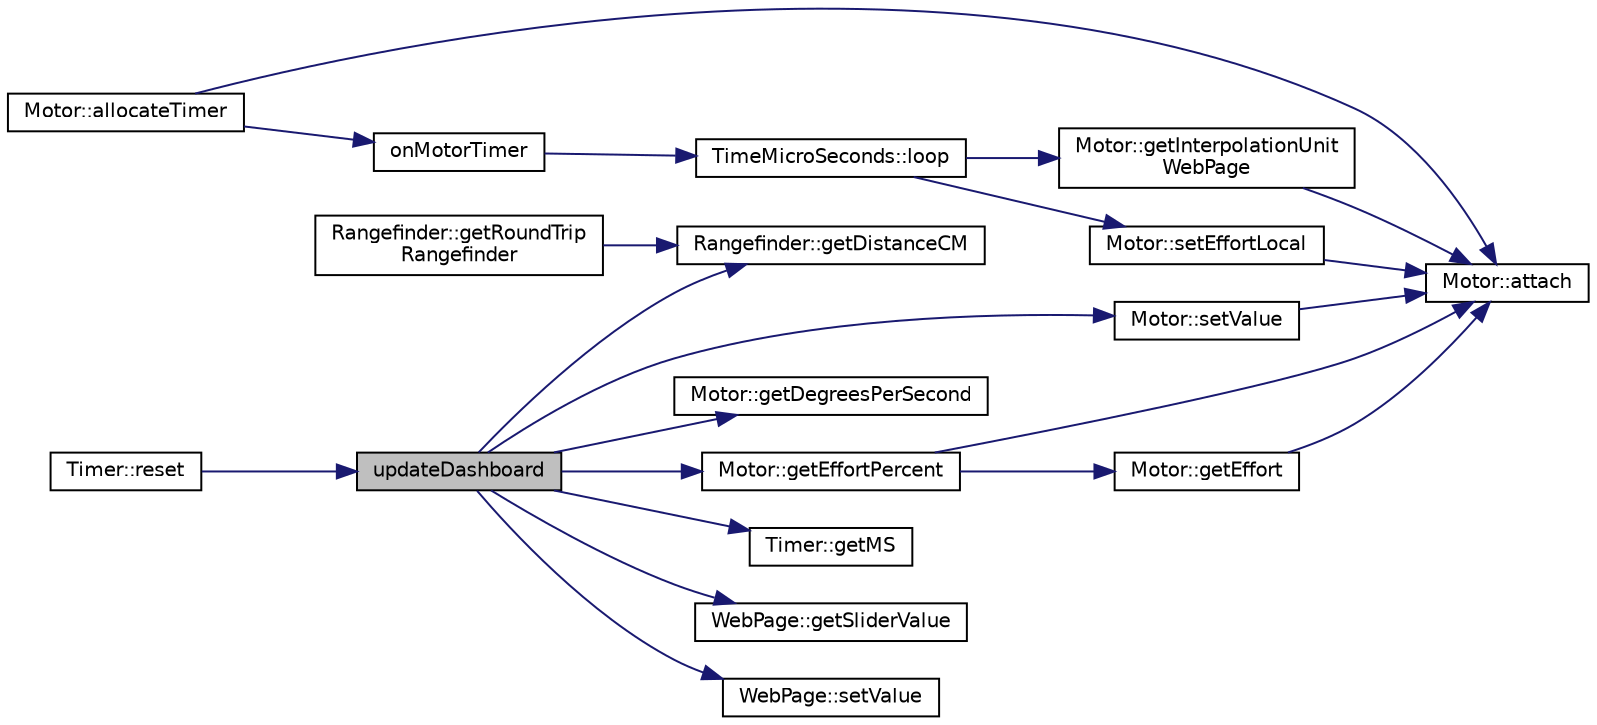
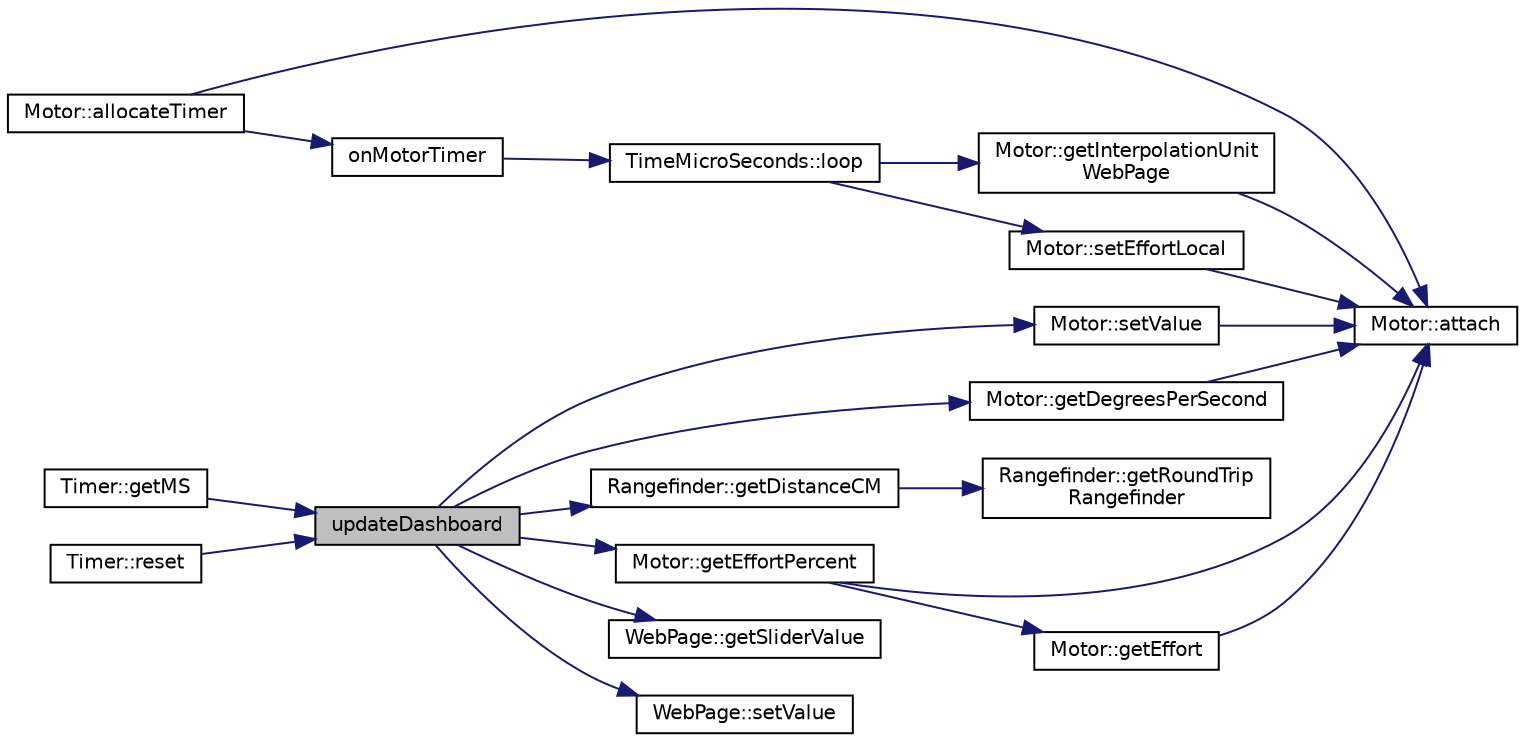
edge "Rangefinder::getRoundTrip Rangefinder" -> "Rangefinder::getDistanceCM": reversed
edge "Motor::getDegreesPerSecond" -> "Motor::attach": added
edge "updateDashboard" -> "Timer::getMS": reversed
